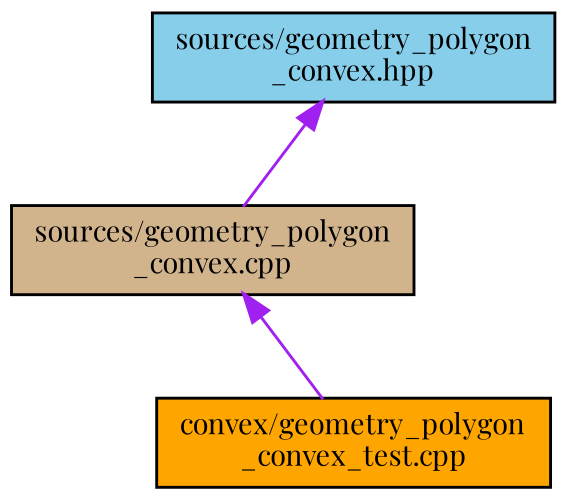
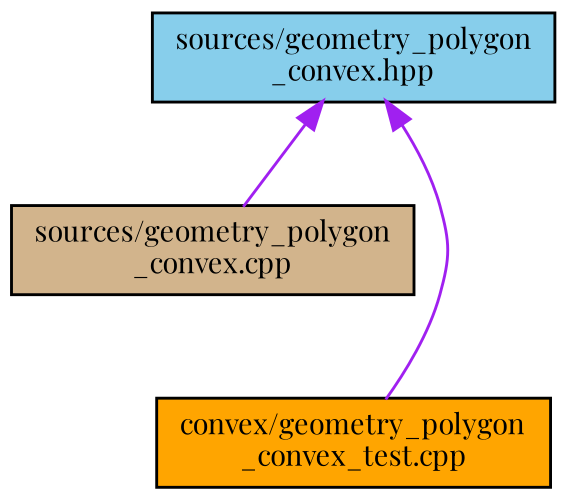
edge "convex/geometry_polygon _convex_test.cpp" -> "sources/geometry_polygon _convex.cpp": now "convex/geometry_polygon _convex_test.cpp" -> "sources/geometry_polygon _convex.hpp"
